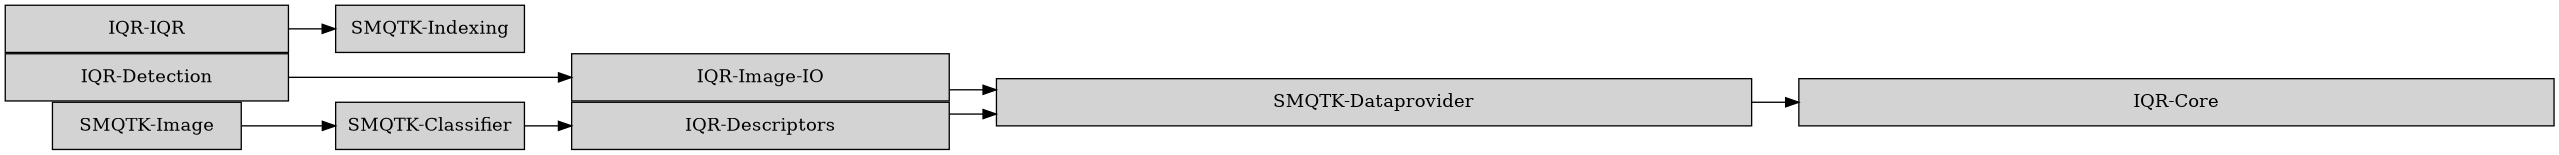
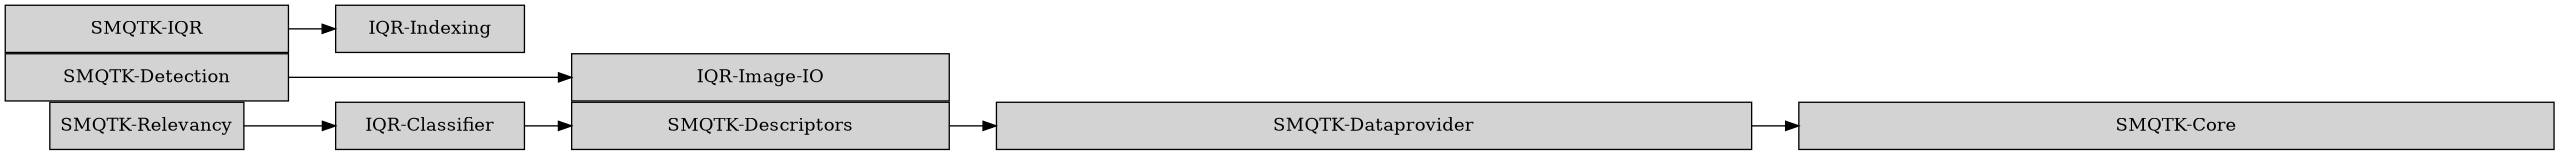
node "IQR-IQR": label "IQR-IQR" -> "SMQTK-IQR"
node "SMQTK-Indexing": label "SMQTK-Indexing" -> "IQR-Indexing"
node "IQR-Detection": label "IQR-Detection" -> "SMQTK-Detection"
edge "IQR-Image-IO" -> "SMQTK-Dataprovider": removed
node "IQR-Core": label "IQR-Core" -> "SMQTK-Core"
node "SMQTK-Image": label "SMQTK-Image" -> "SMQTK-Relevancy"
node "SMQTK-Classifier": label "SMQTK-Classifier" -> "IQR-Classifier"
node "IQR-Descriptors": label "IQR-Descriptors" -> "SMQTK-Descriptors"
